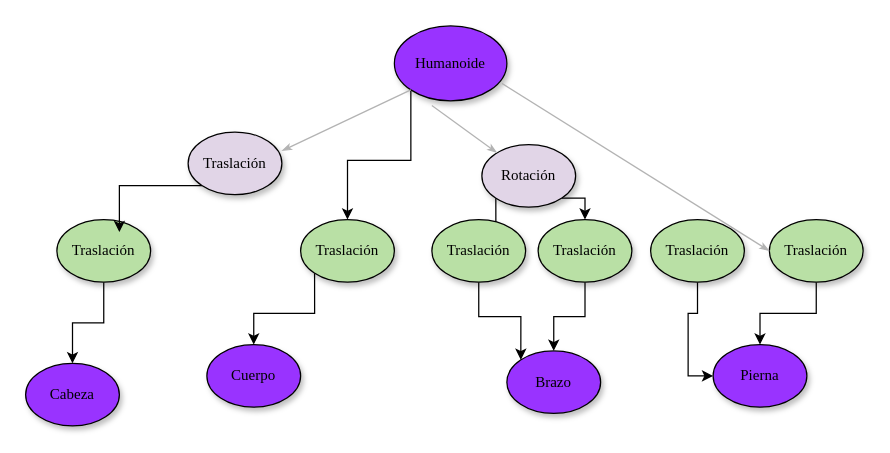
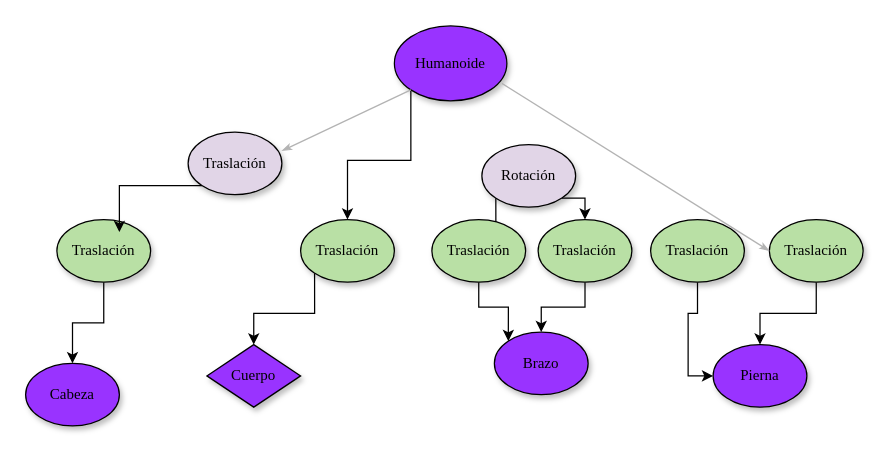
edge "Humanoide" -> "Rotación": removed
node "Cuerpo": shape ellipse -> diamond
node "Brazo": moved (554, 382) -> (541, 363)
